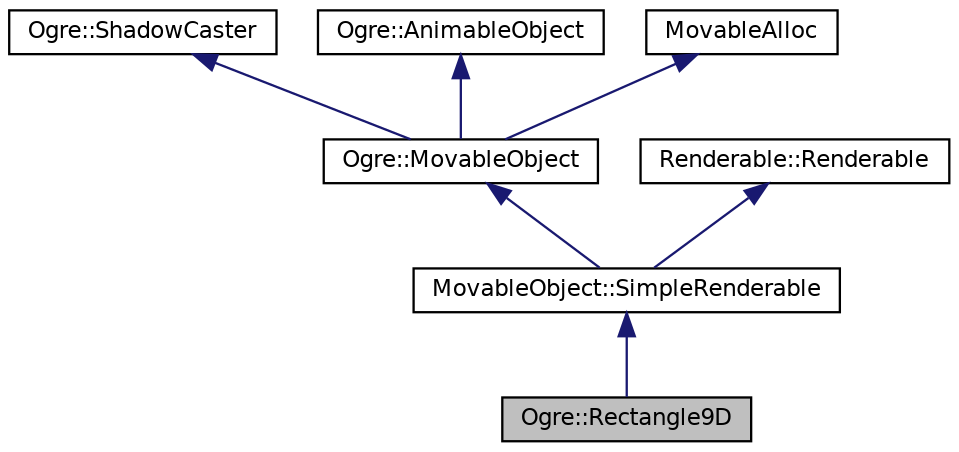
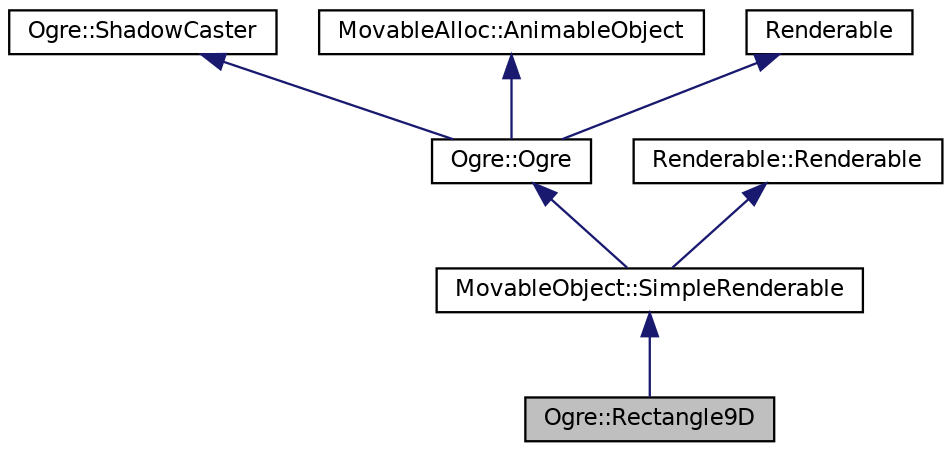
node "Ogre::AnimableObject": label "Ogre::AnimableObject" -> "MovableAlloc::AnimableObject"
node "MovableAlloc": label "MovableAlloc" -> "Renderable"
node "Ogre::MovableObject": label "Ogre::MovableObject" -> "Ogre::Ogre"
